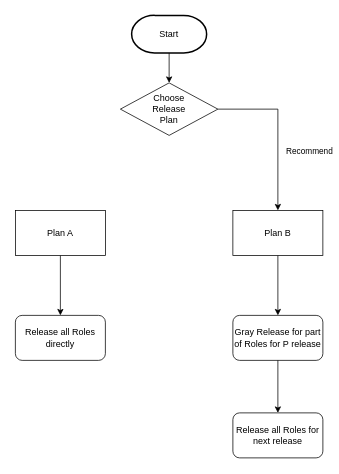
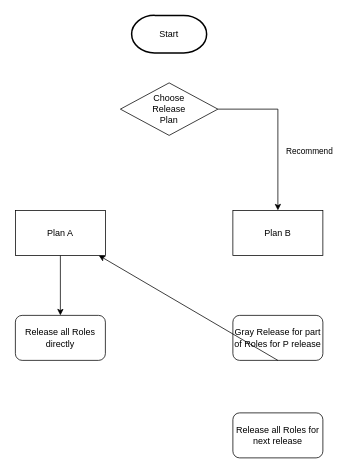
edge "Start" -> "Choose Release Plan": removed
edge "Plan B" -> "Gray Release for part of Roles for P release": removed
edge "Gray Release for part of Roles for P release" -> "Release all Roles for next release": now "Gray Release for part of Roles for P release" -> "Plan A"
